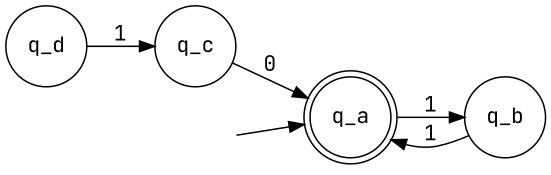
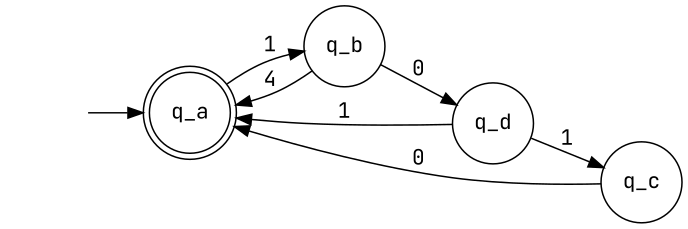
edge "q_b" -> "q_d": added, label "0"
edge "q_d" -> "q_a": added, label "1"
edge "q_b" -> "q_a": label "1" -> "4"
